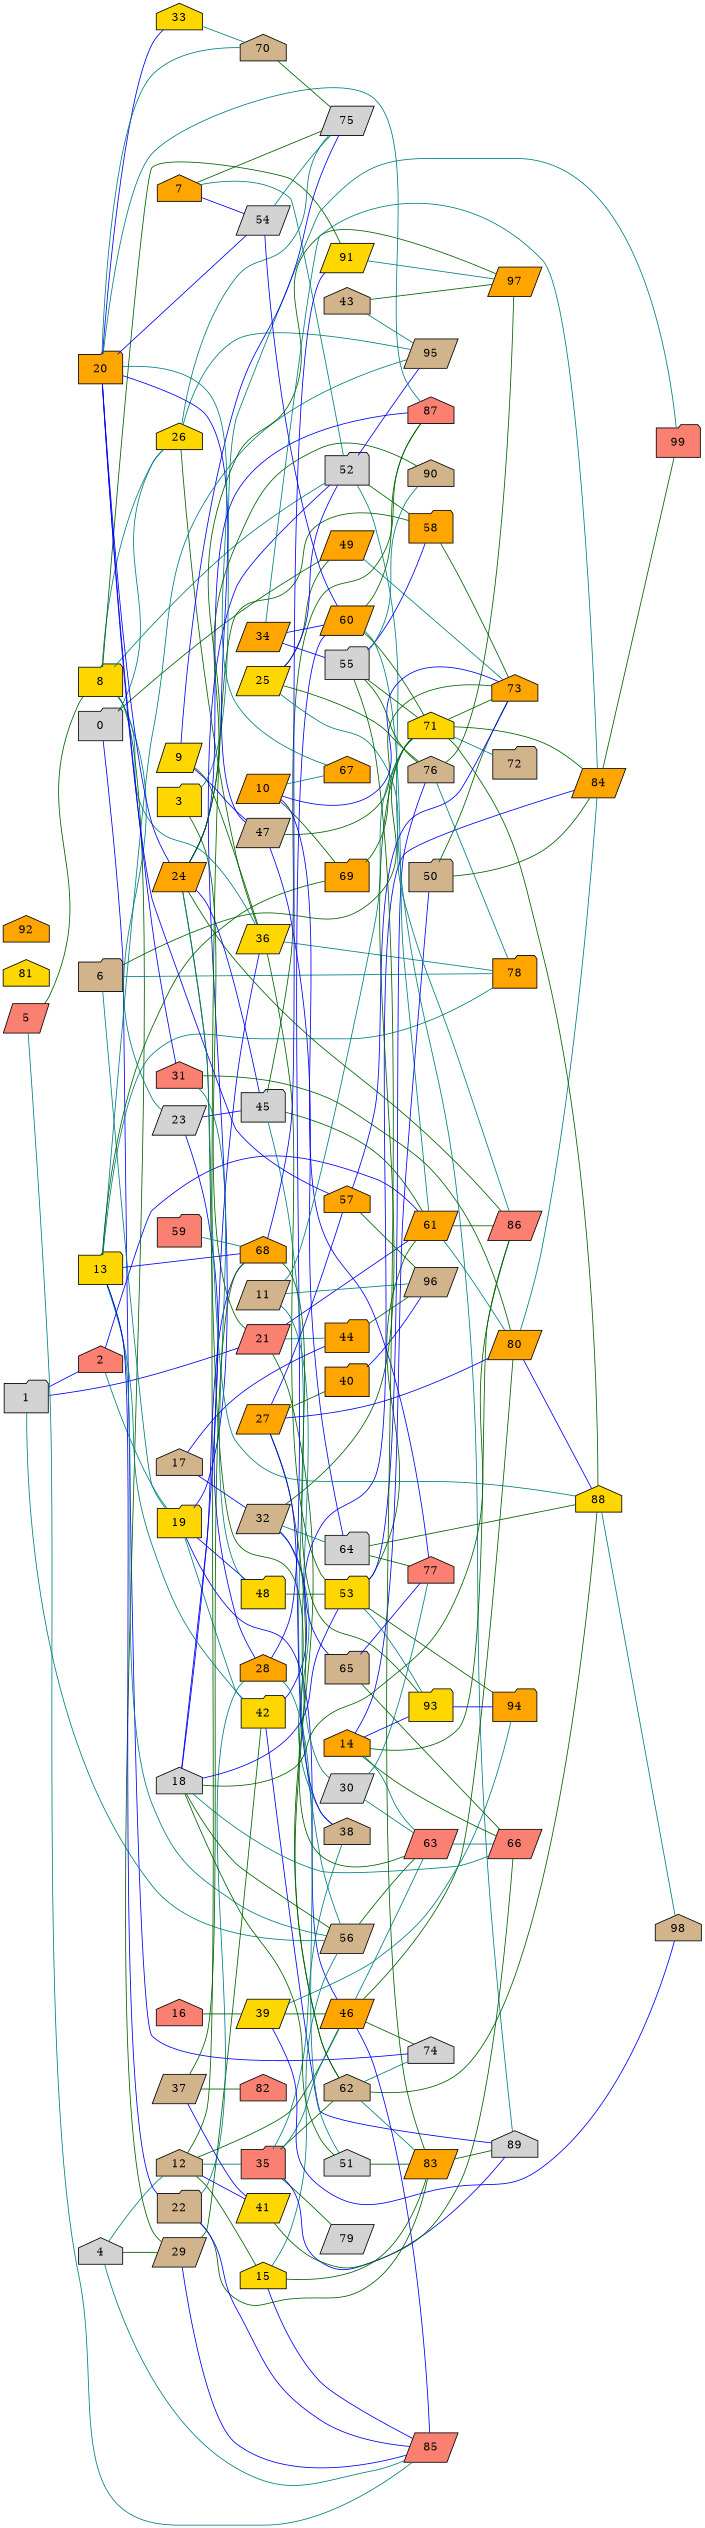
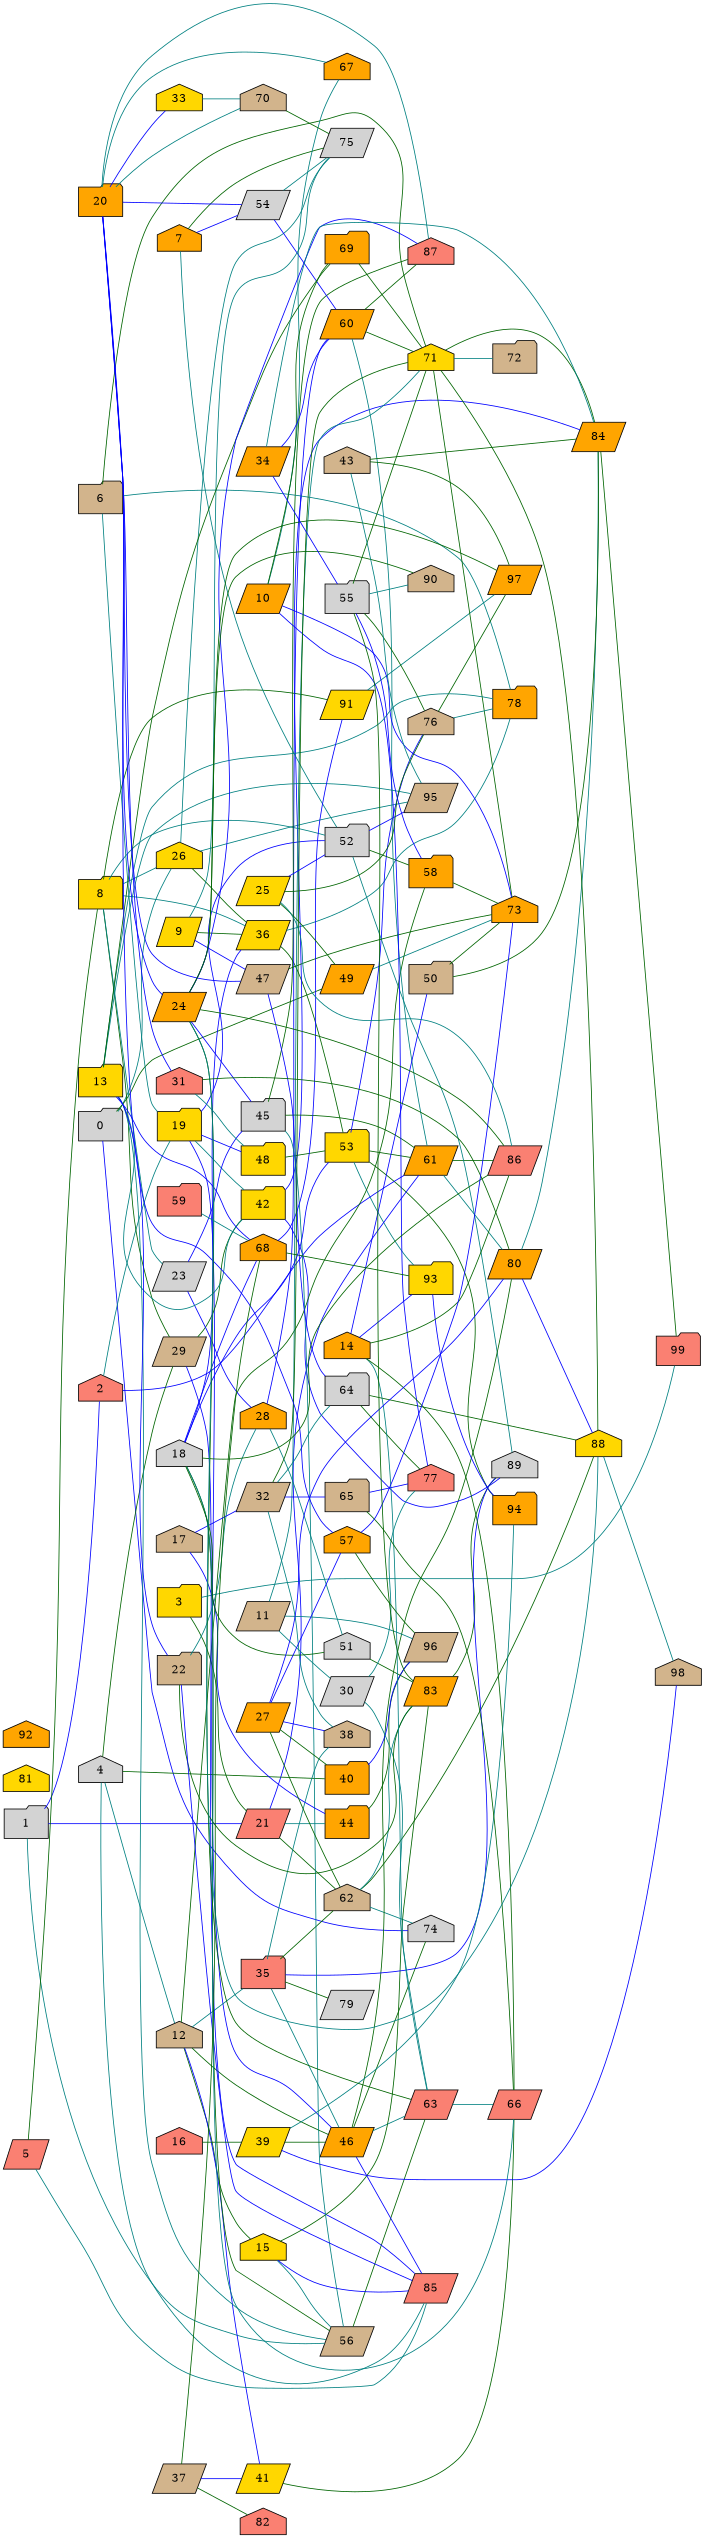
edge "75" -- "9": color blue -> teal
edge "84" -- "43": added
edge "4" -- "40": added
